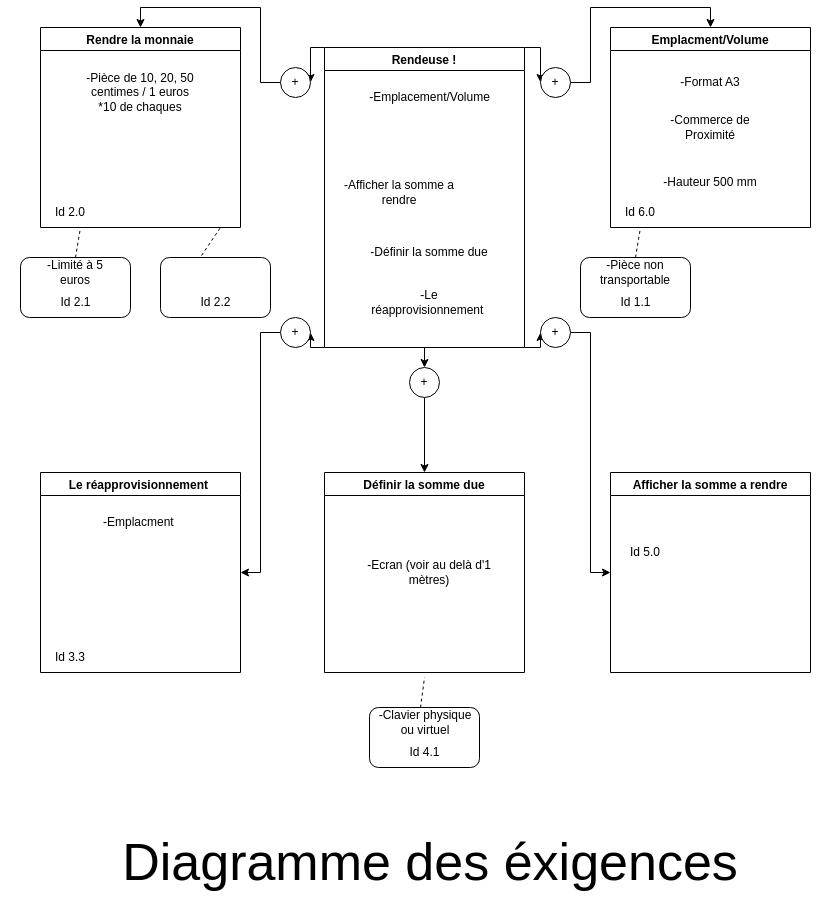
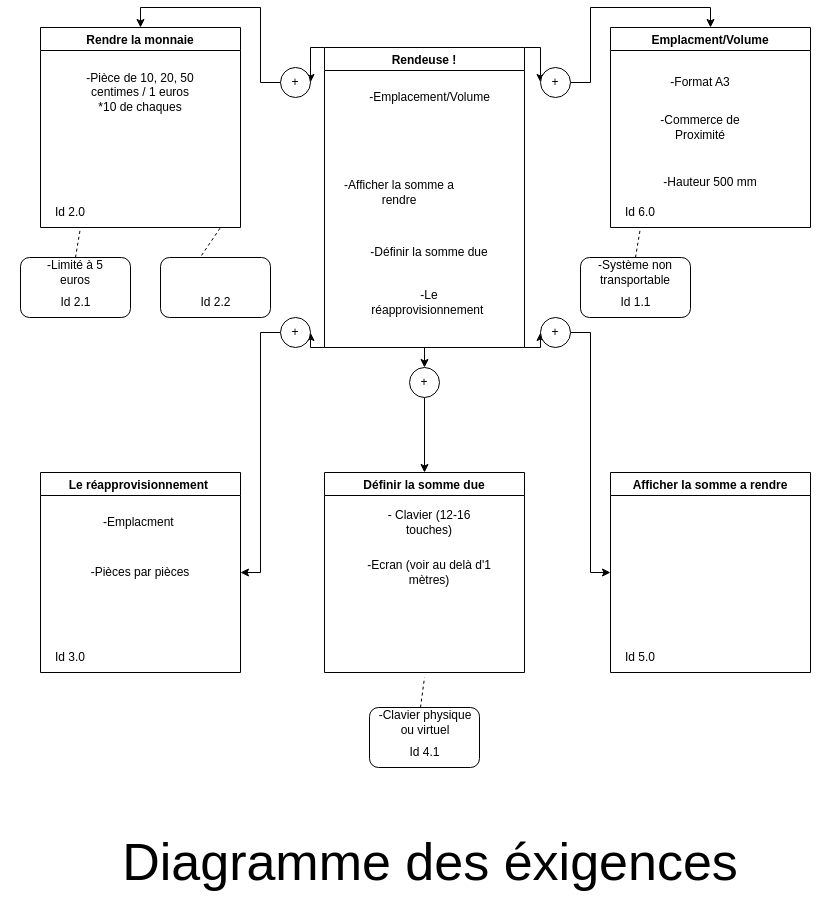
node "-Format A3": moved (711, 83) -> (701, 83)
node "-Commerce de Proximité": moved (711, 128) -> (701, 128)
node "-Pièce non transportable": label "-Pièce non transportable" -> "-Système non transportable"
node "- Clavier (12-16 touches)": added
node "Id 5.0": moved (646, 553) -> (641, 658)
node "-Pièces par pièces": added
node "Id 3.3": label "Id 3.3" -> "Id 3.0"
